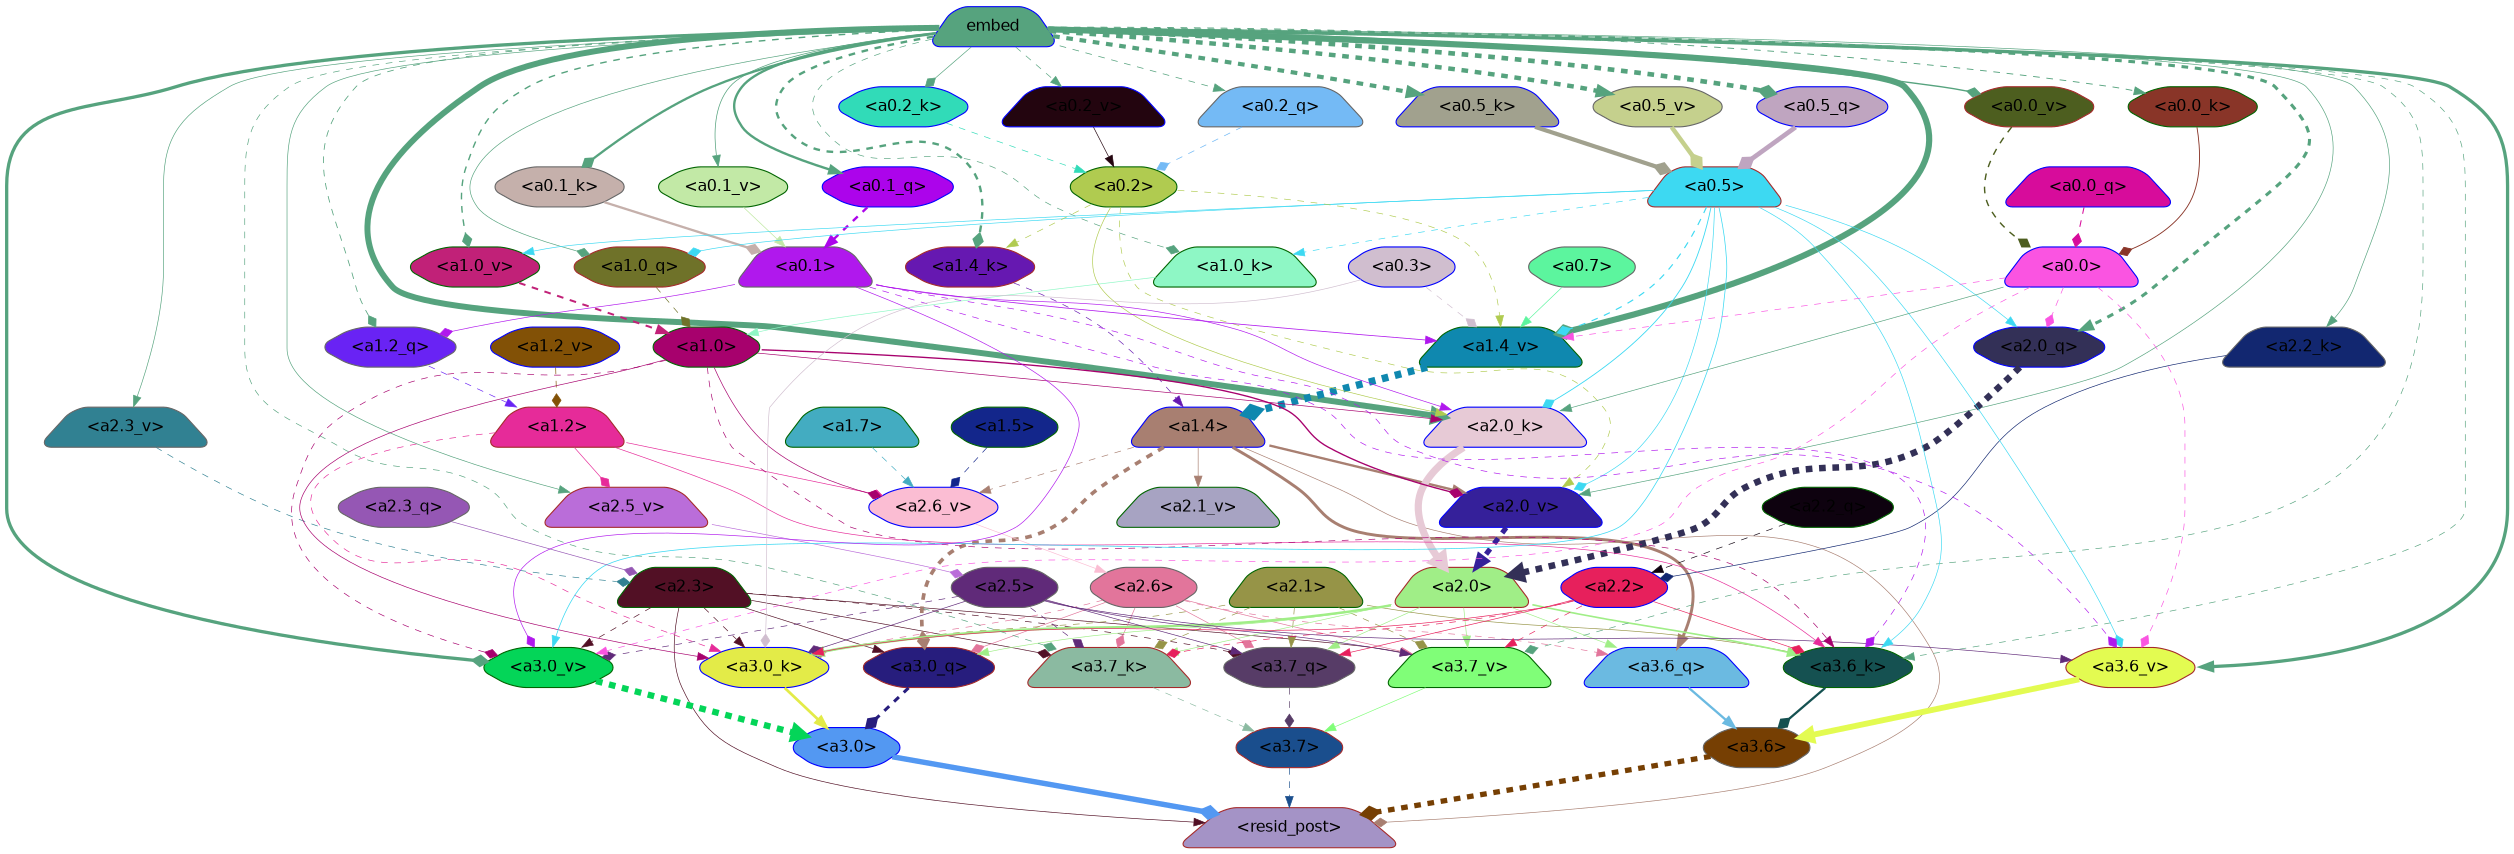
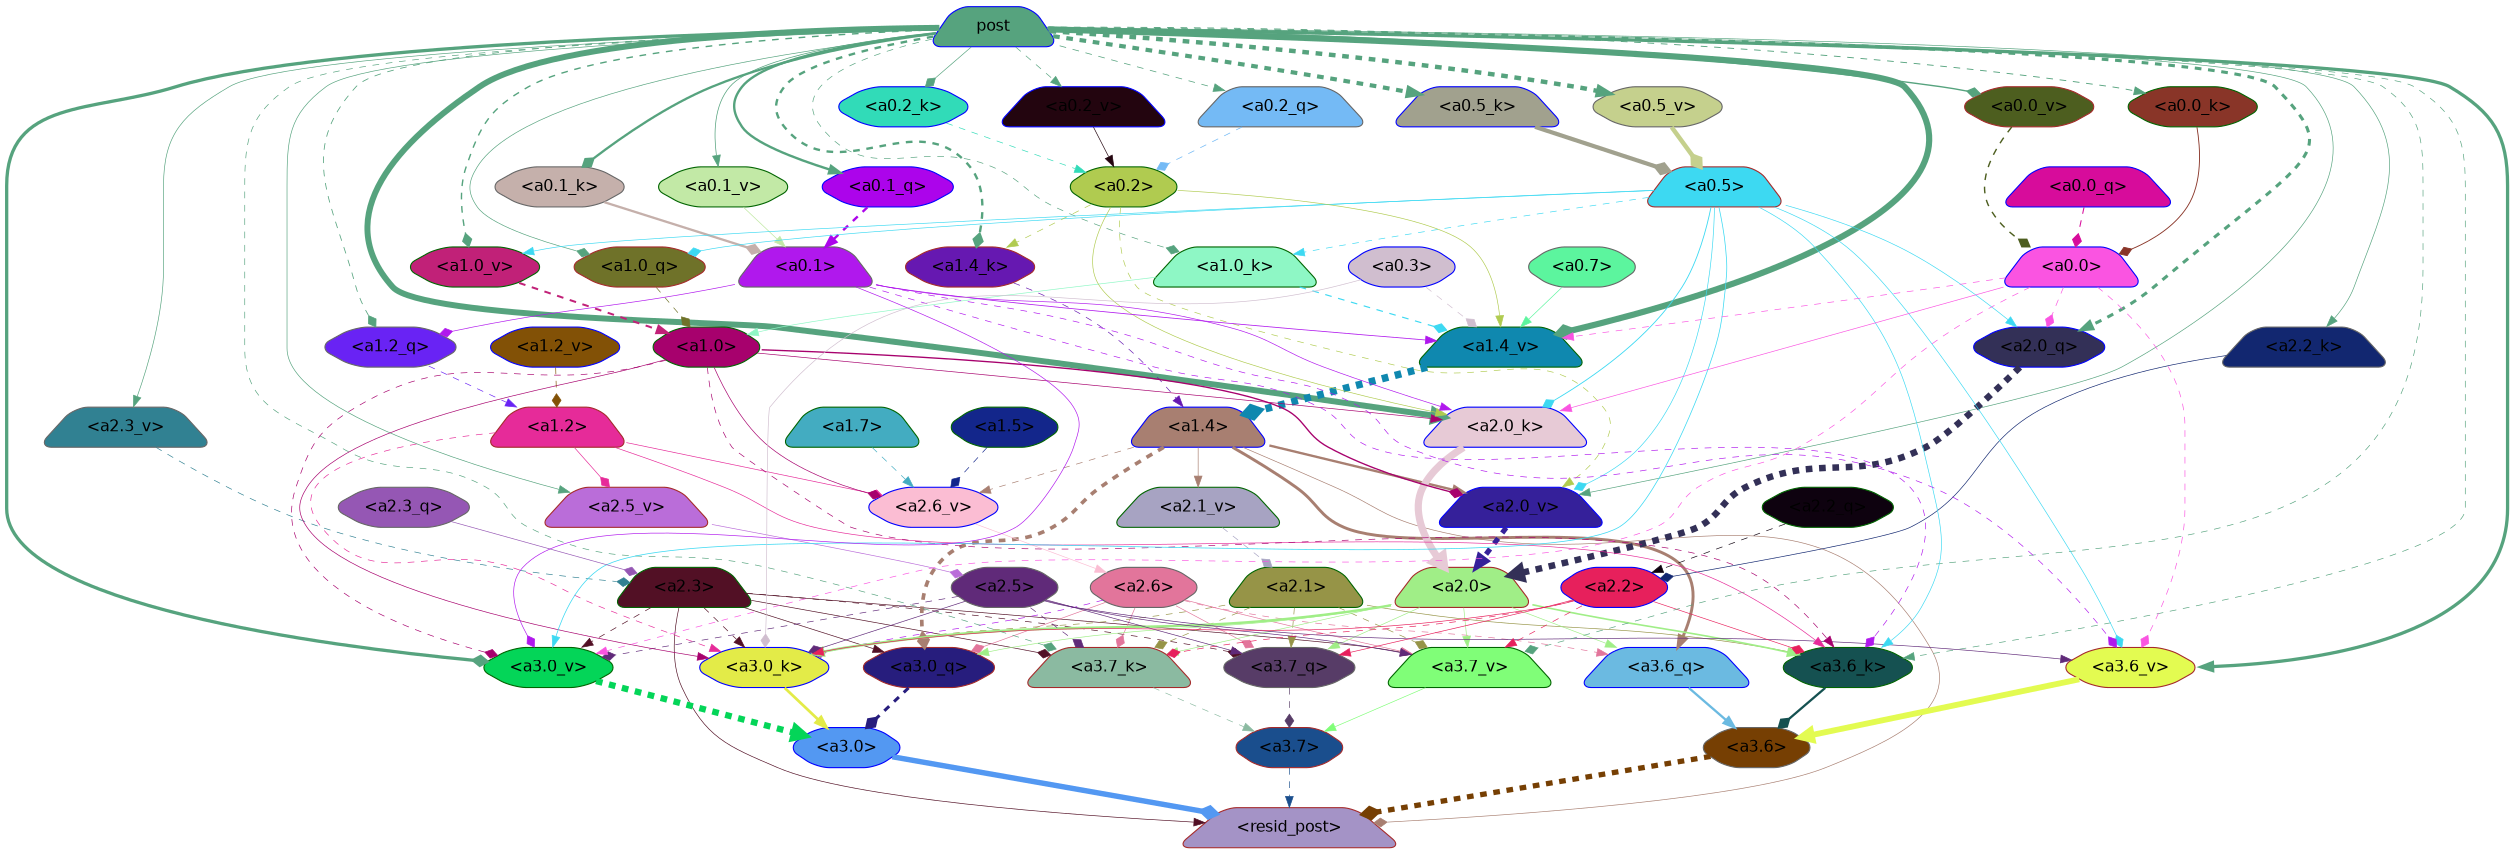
node "embed": label "embed" -> "post"
node "<a0.5_q>": removed
edge "<a0.2>" -> "<a1.4_v>": style dashed -> solid
edge "<a0.5>" -> "<a1.4_v>": now "<a1.0_k>" -> "<a1.4_v>"
edge "<a0.0>" -> "<a2.0_k>": color #56a37e -> #fa54e1
edge "<a2.1_v>" -> "<a2.1>": added
edge "<a2.6>" -> "<a3.0_k>": color #e2759b -> #b018ed
